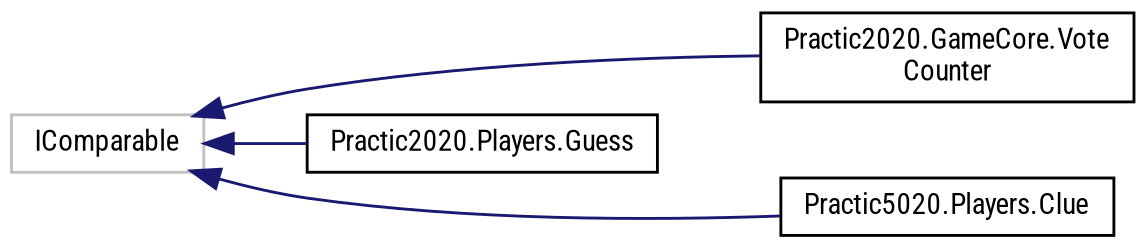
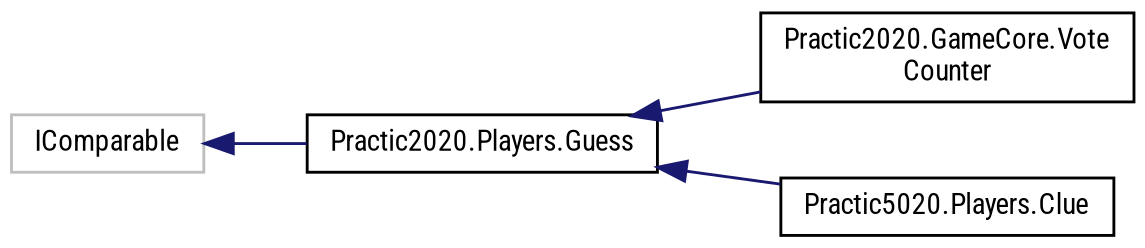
edge "Practic2020.GameCore.Vote Counter" -> "IComparable": now "Practic2020.GameCore.Vote Counter" -> "Practic2020.Players.Guess"
edge "Practic5020.Players.Clue" -> "IComparable": now "Practic5020.Players.Clue" -> "Practic2020.Players.Guess"
